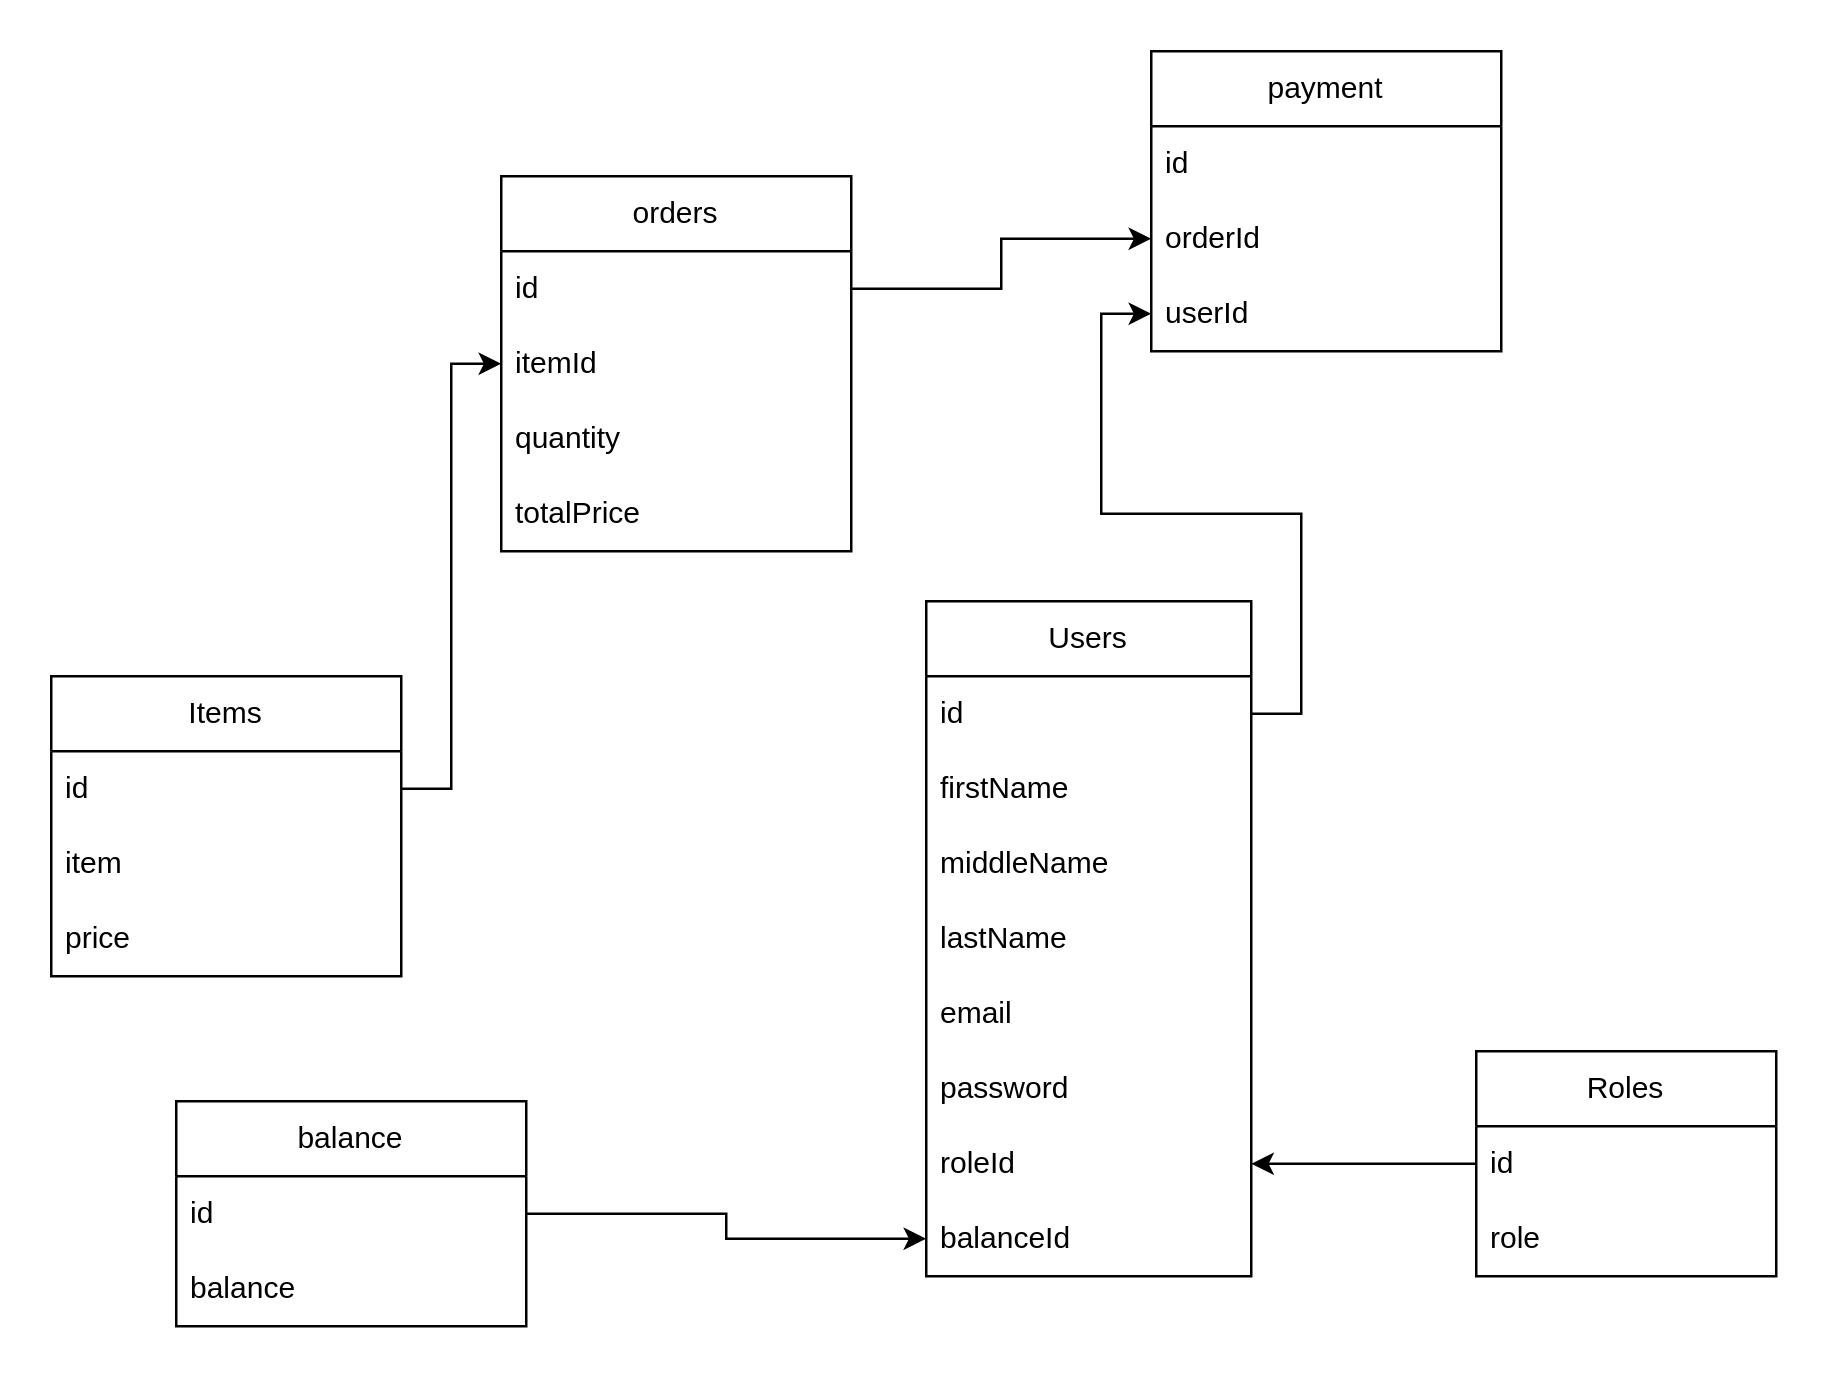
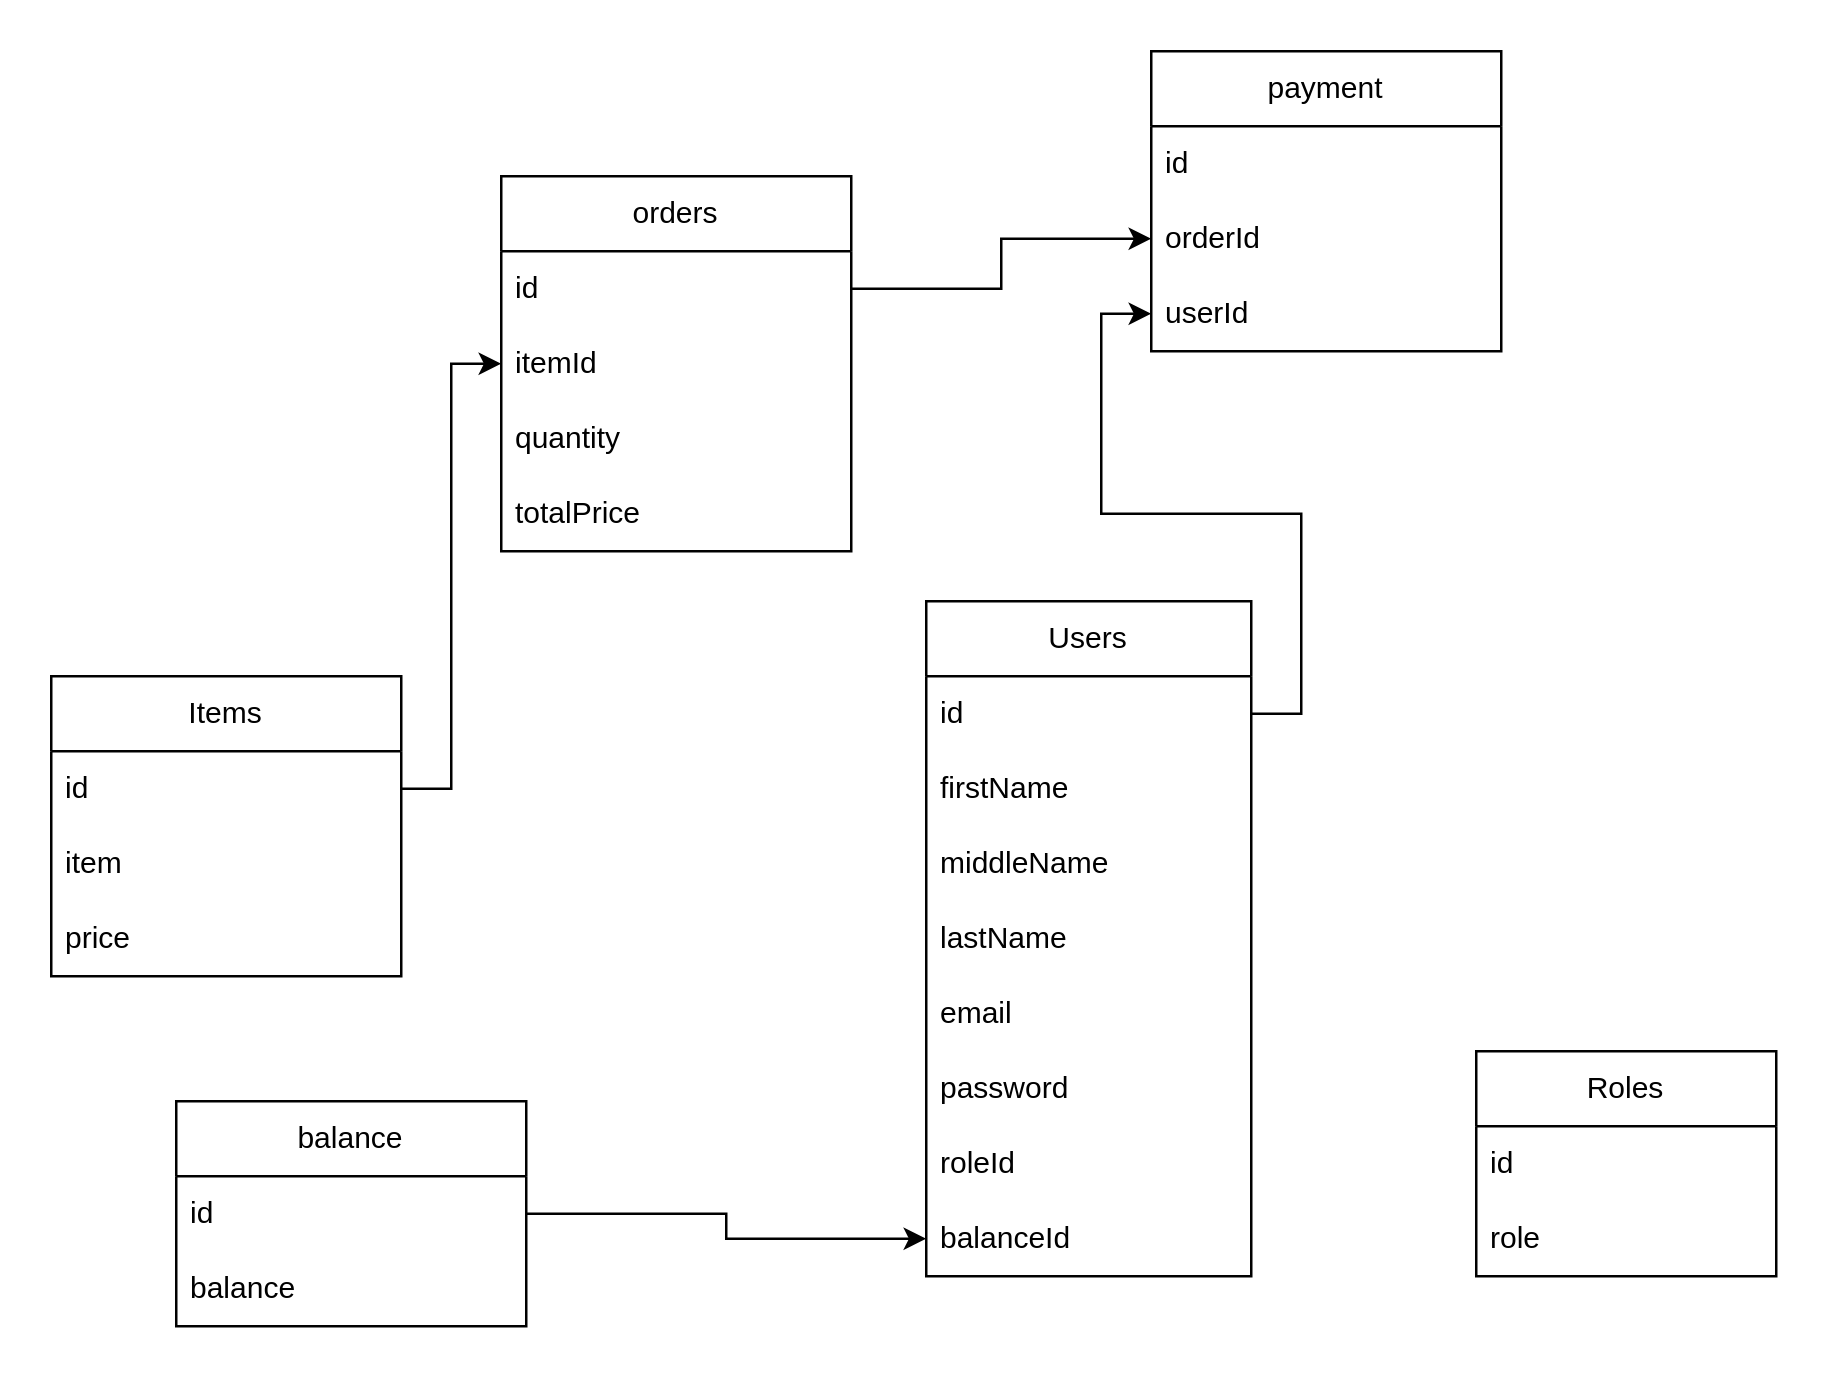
edge "Roles" -> "roleId": removed
